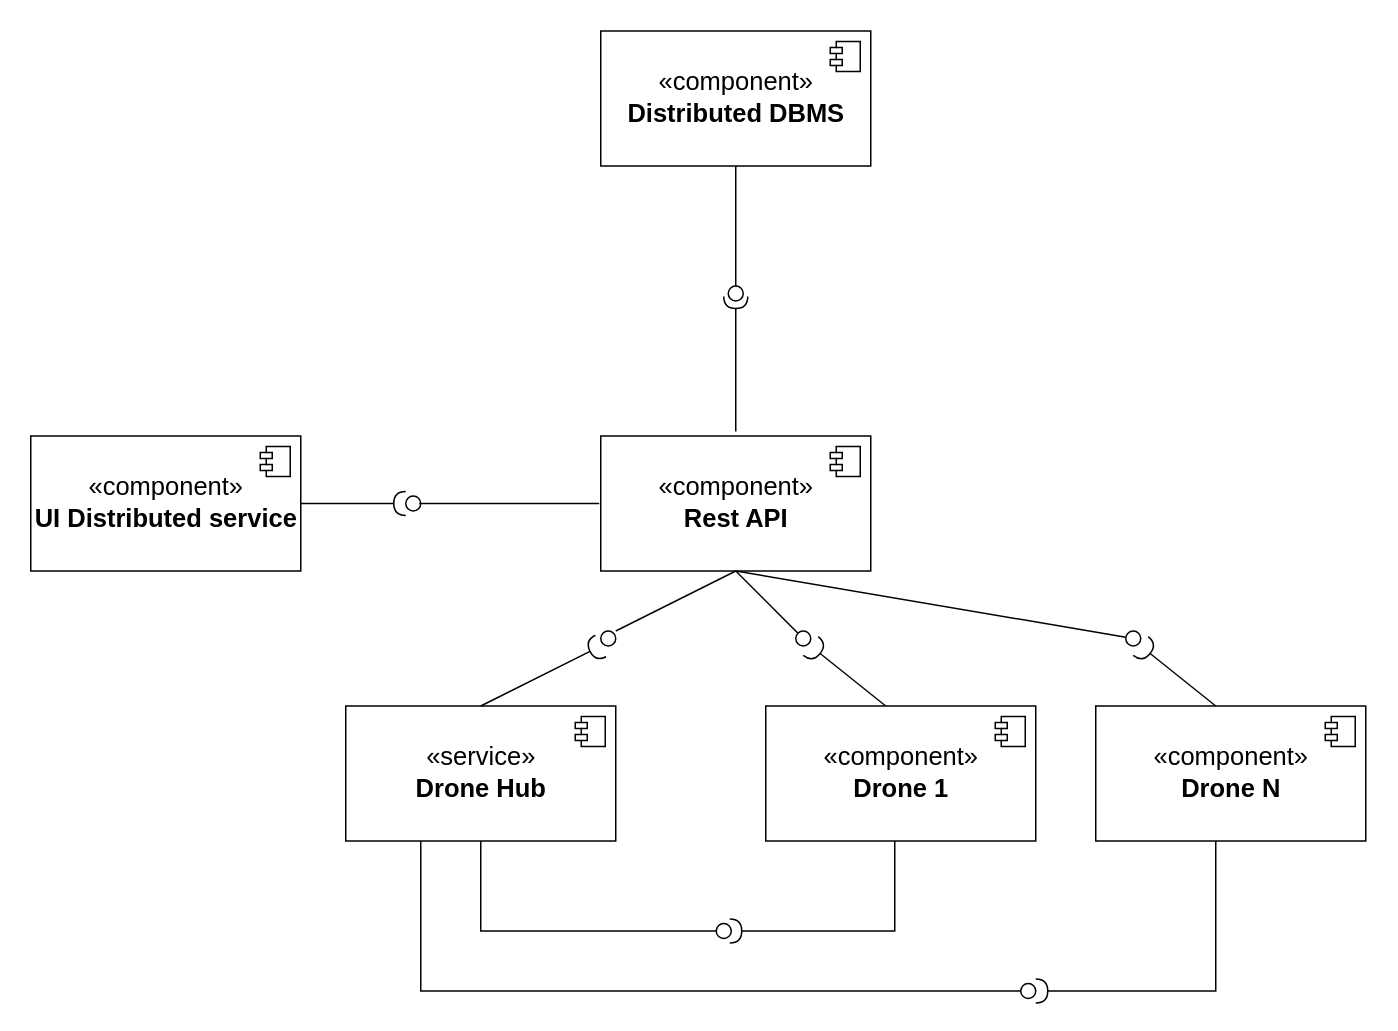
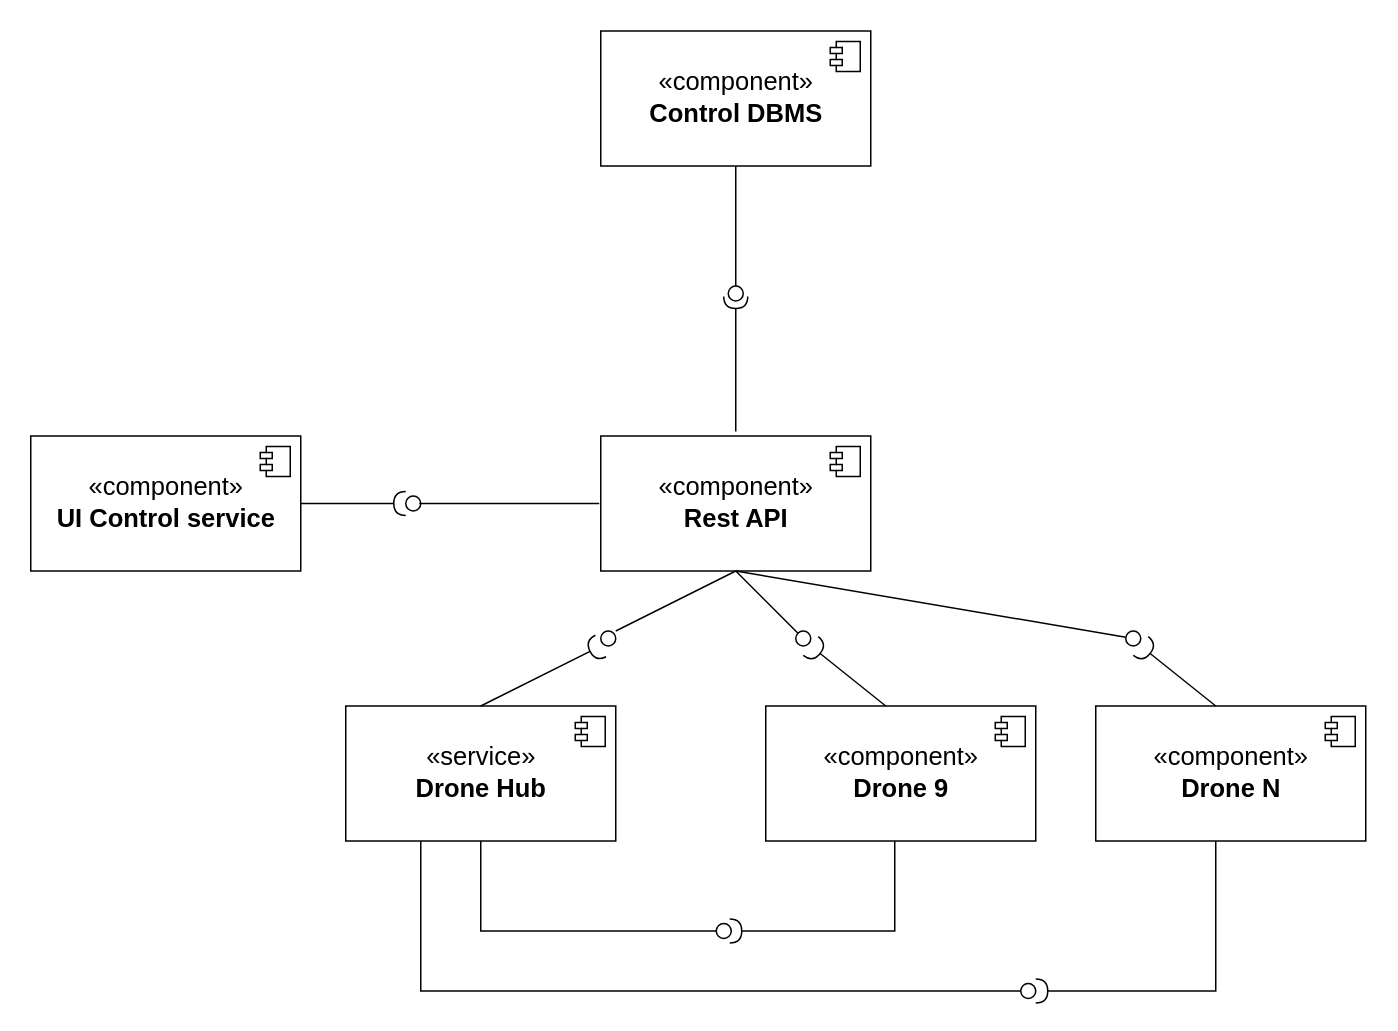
node "«component» Distributed DBMS": label "«component» Distributed DBMS" -> "«component» Control DBMS"
node "«component» UI Distributed service": label "«component» UI Distributed service" -> "«component» UI Control service"
node "«component» Drone 1": label "«component» Drone 1" -> "«component» Drone 9"
